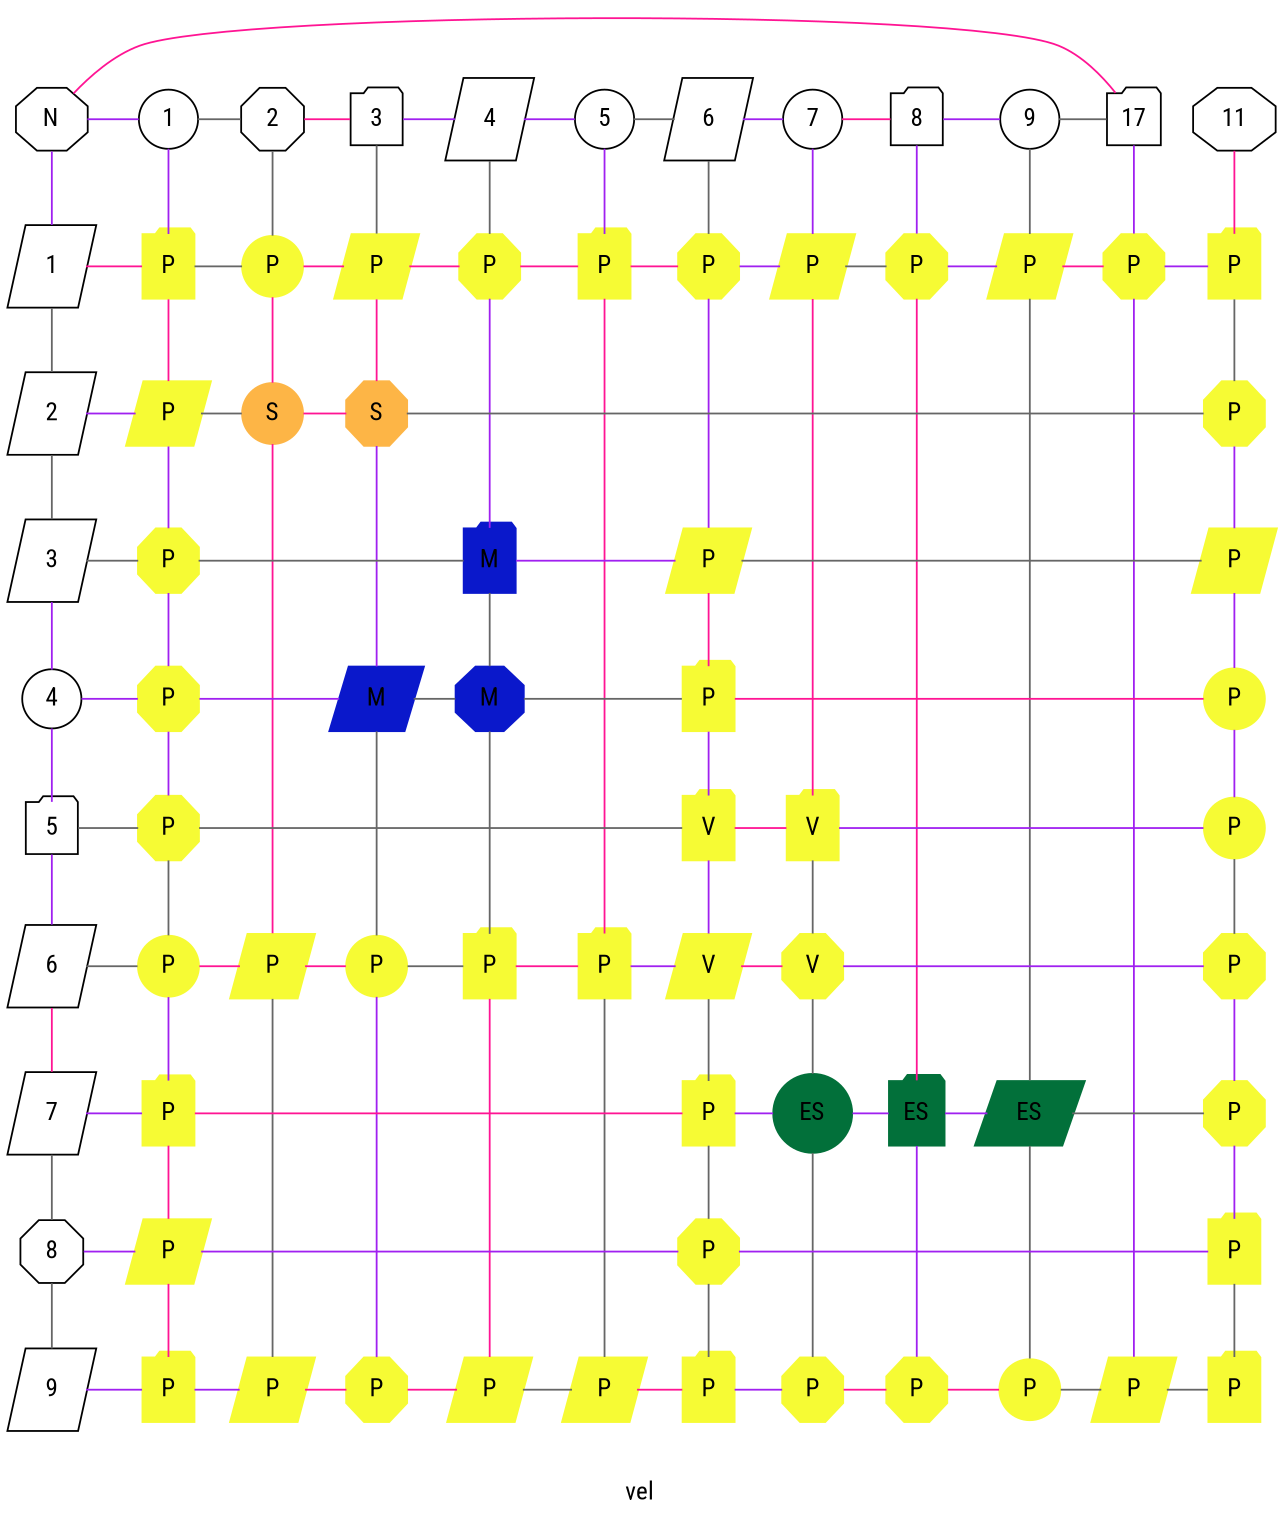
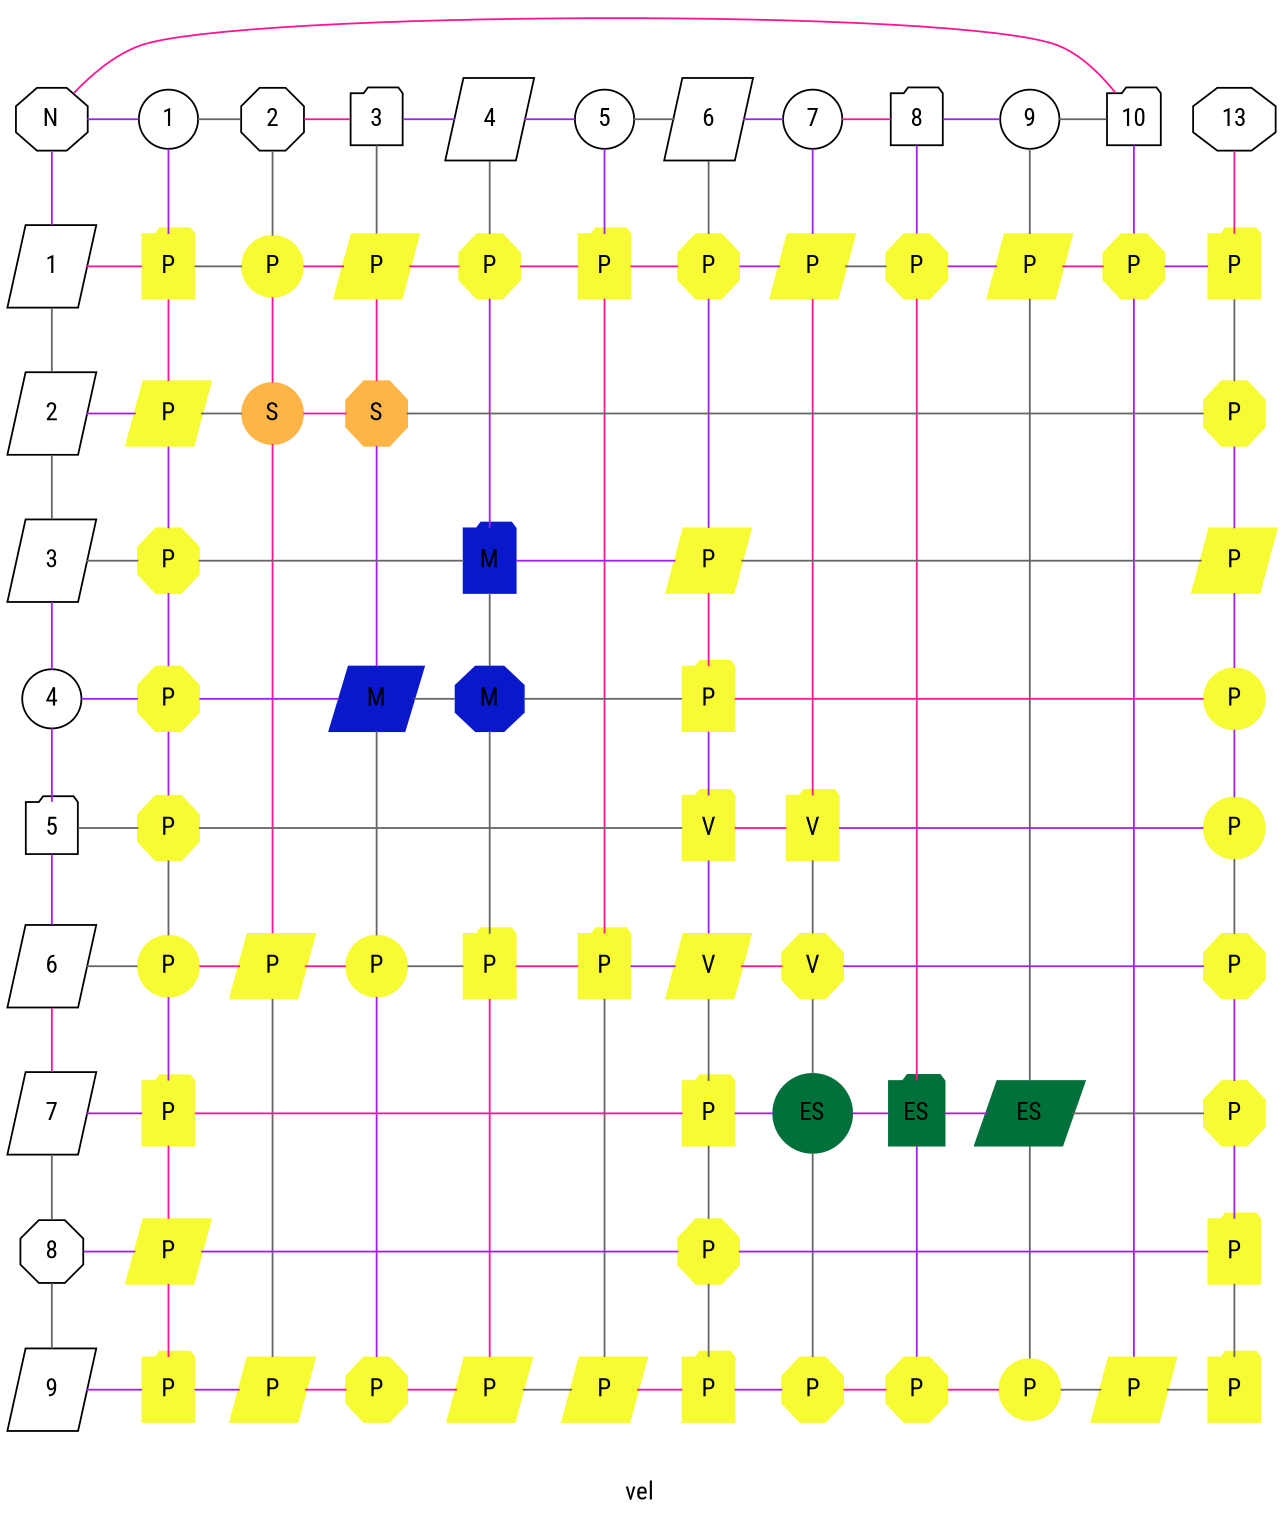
node "17": label "17" -> "10"
node "11": label "11" -> "13"
